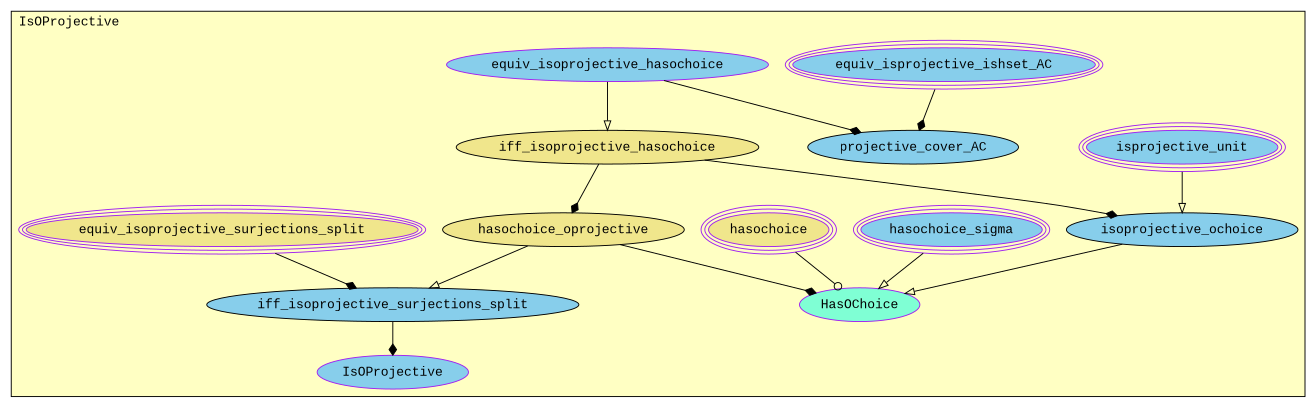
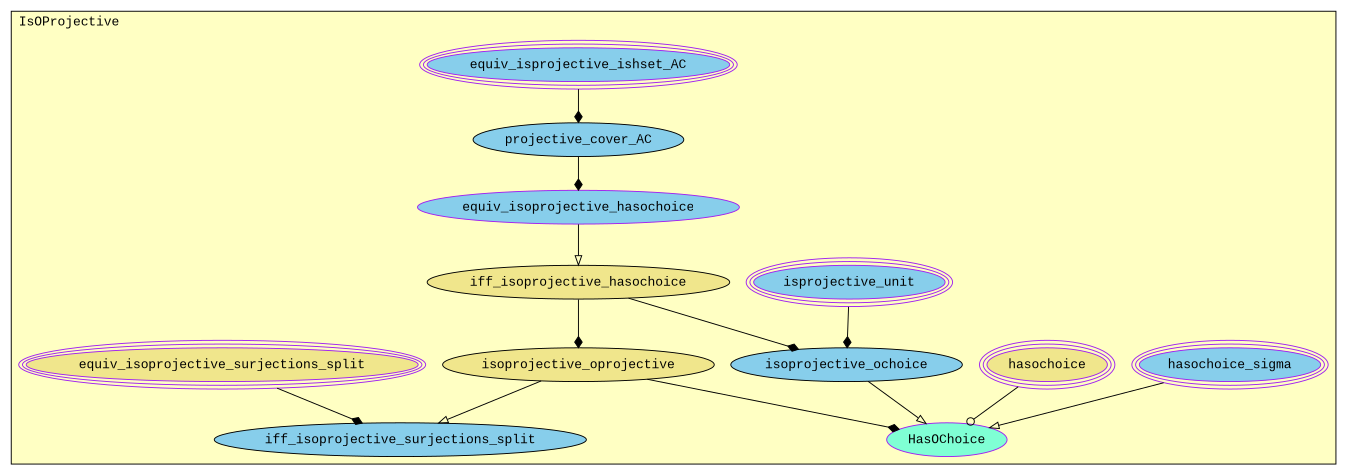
edge "equiv_isoprojective_hasochoice" -> "projective_cover_AC": reversed
edge "isprojective_unit" -> "isoprojective_ochoice": arrowhead onormal -> diamond
node "hasochoice_oprojective": label "hasochoice_oprojective" -> "isoprojective_oprojective"
node "IsOProjective": removed
